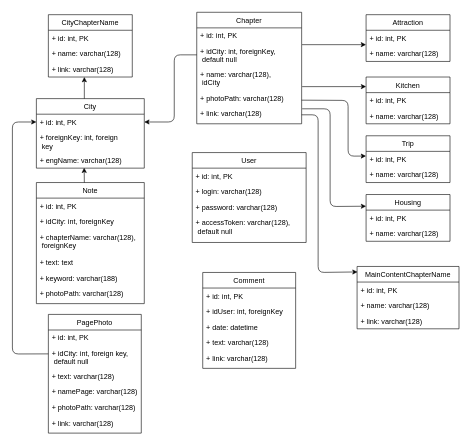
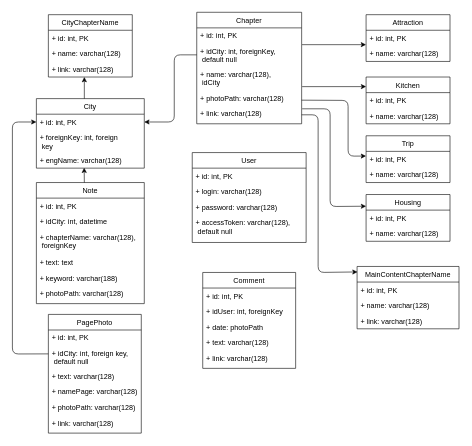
node "+ idCity: int, foreignKey": label "+ idCity: int, foreignKey" -> "+ idCity: int, datetime"
node "+ date: datetime": label "+ date: datetime" -> "+ date: photoPath"
